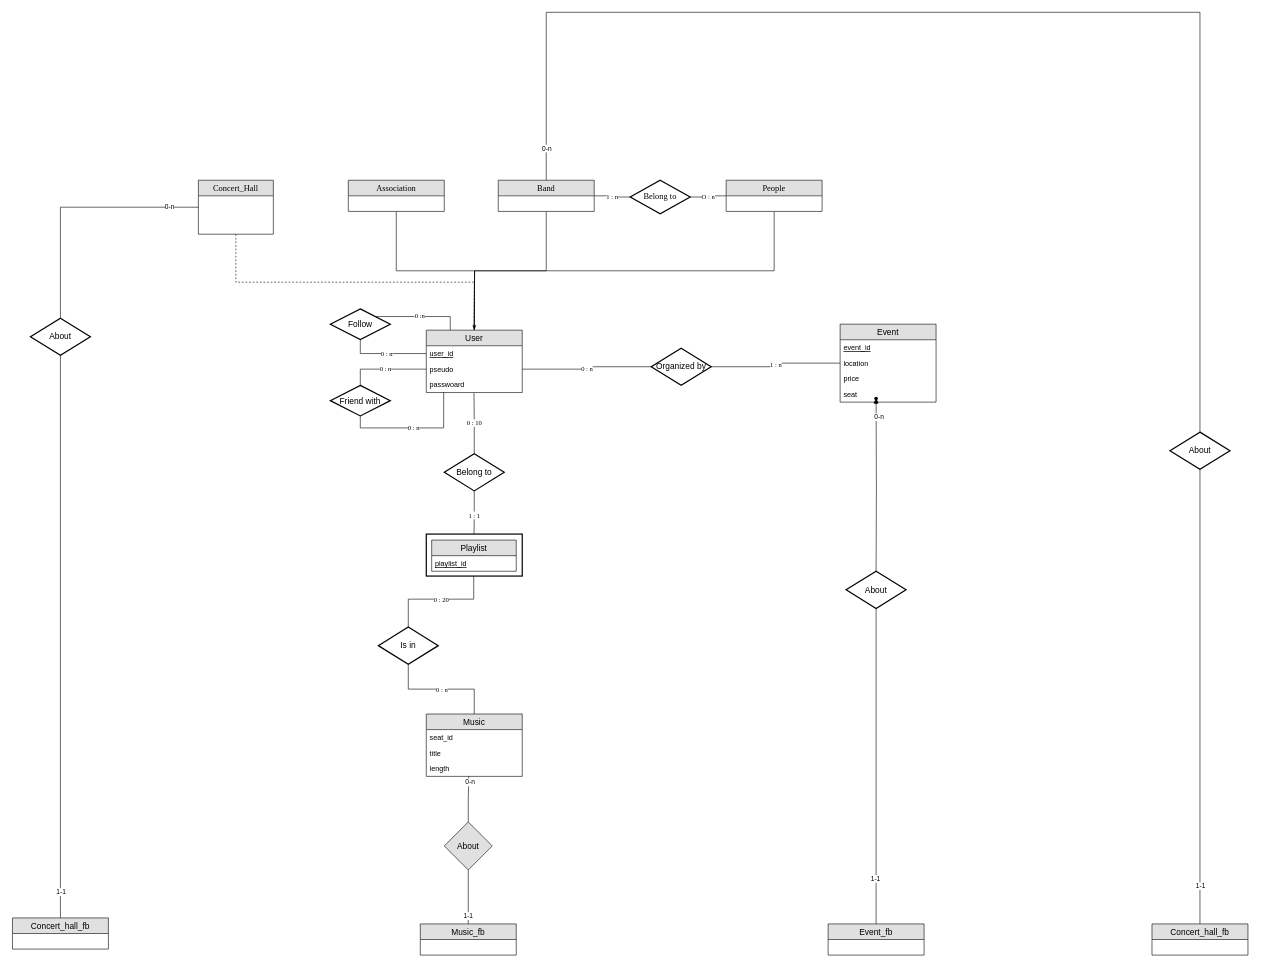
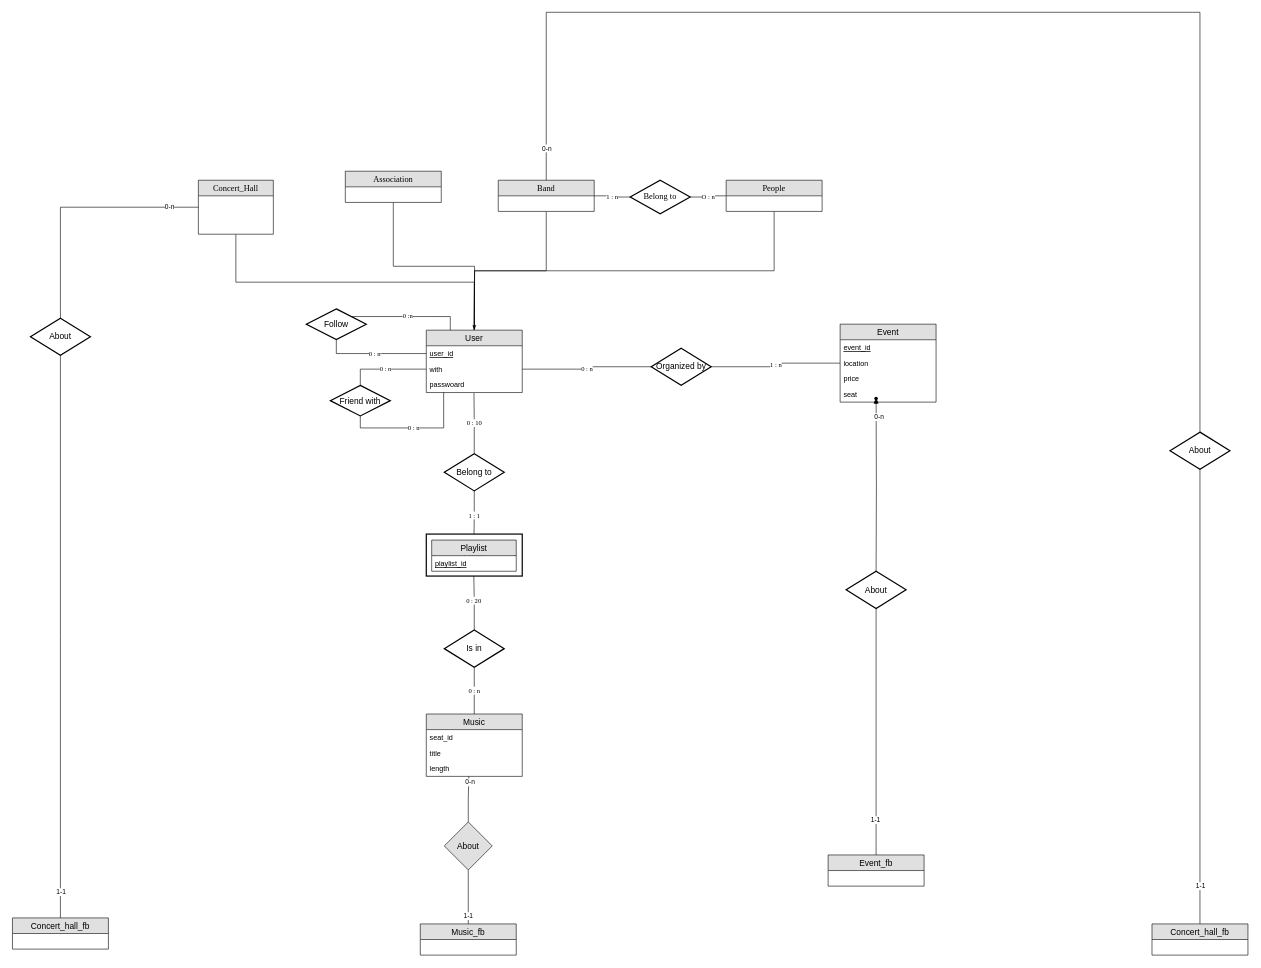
node "Association": moved (396, 196) -> (393, 187)
edge "Concert_Hall" -- "User": style dashed -> solid
node "Follow": moved (360, 324) -> (336, 324)
node "pseudo": label "pseudo" -> "with"
node "Is in": moved (408, 646) -> (474, 649)
node "Event_fb": moved (876, 940) -> (876, 871)
